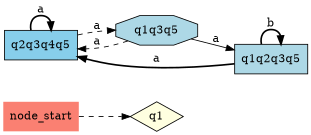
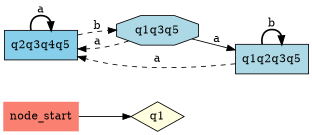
edge "q2q3q4q5" -> "q1q3q5": label "a" -> "b"
edge "q1q2q3q5" -> "q2q3q4q5": style bold -> dashed
edge "node_start" -> "q1": style dashed -> solid
